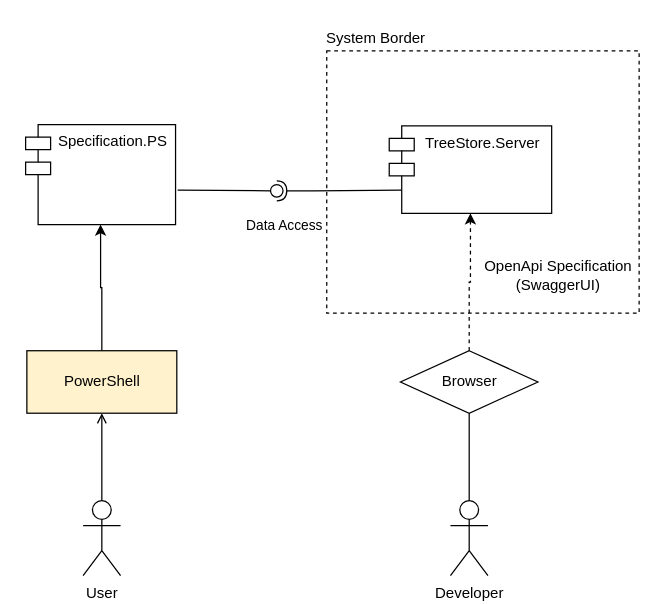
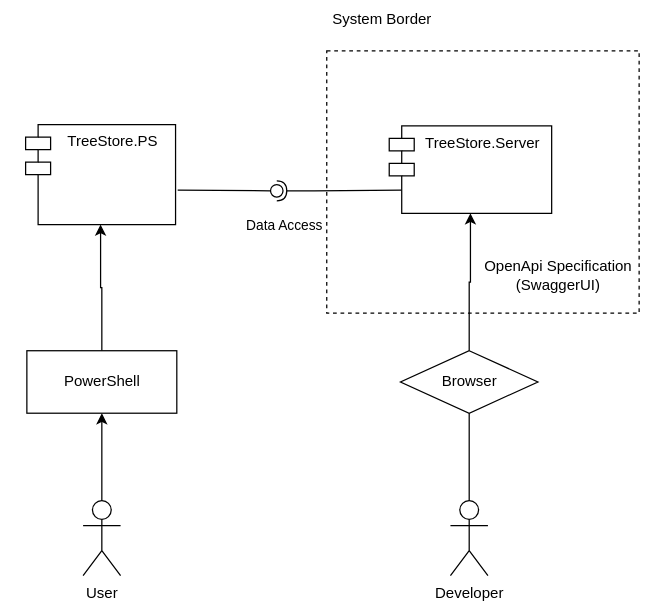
node "System Border": moved (376, 38) -> (382, 19)
node "Specification.PS": label "Specification.PS" -> "TreeStore.PS"
edge "Browser" -> "TreeStore.Server": style dashed -> solid
node "PowerShell": fillcolor #fff2cc -> #ffffff
edge "User" -> "PowerShell": arrowhead open -> classic
